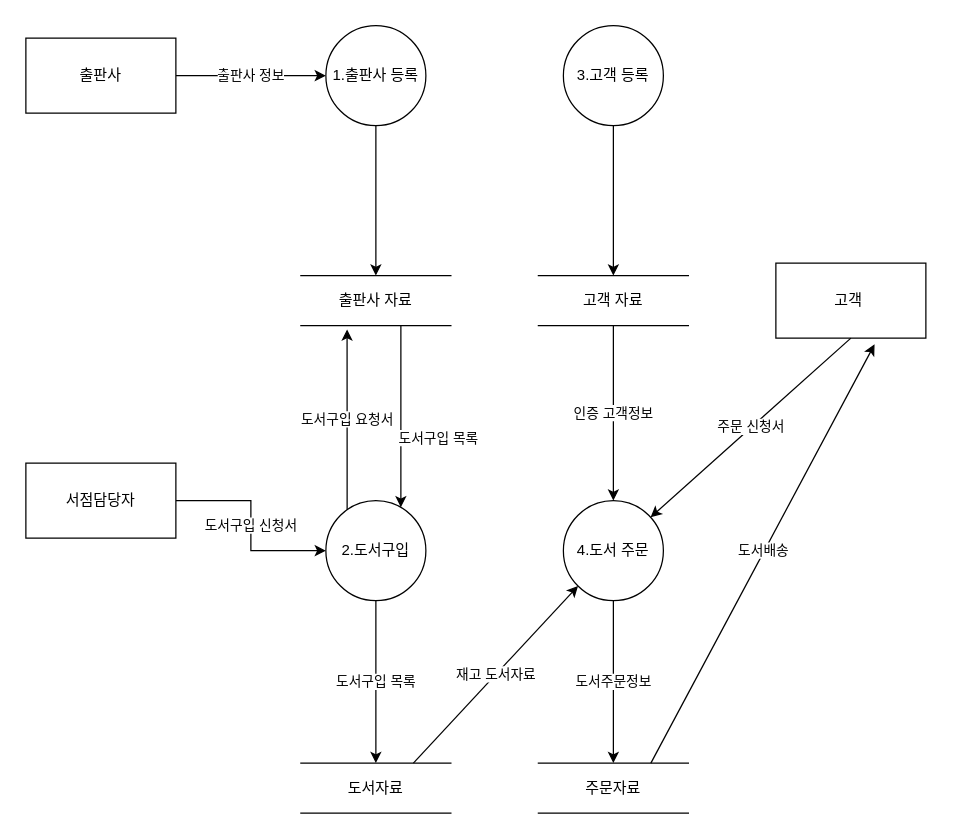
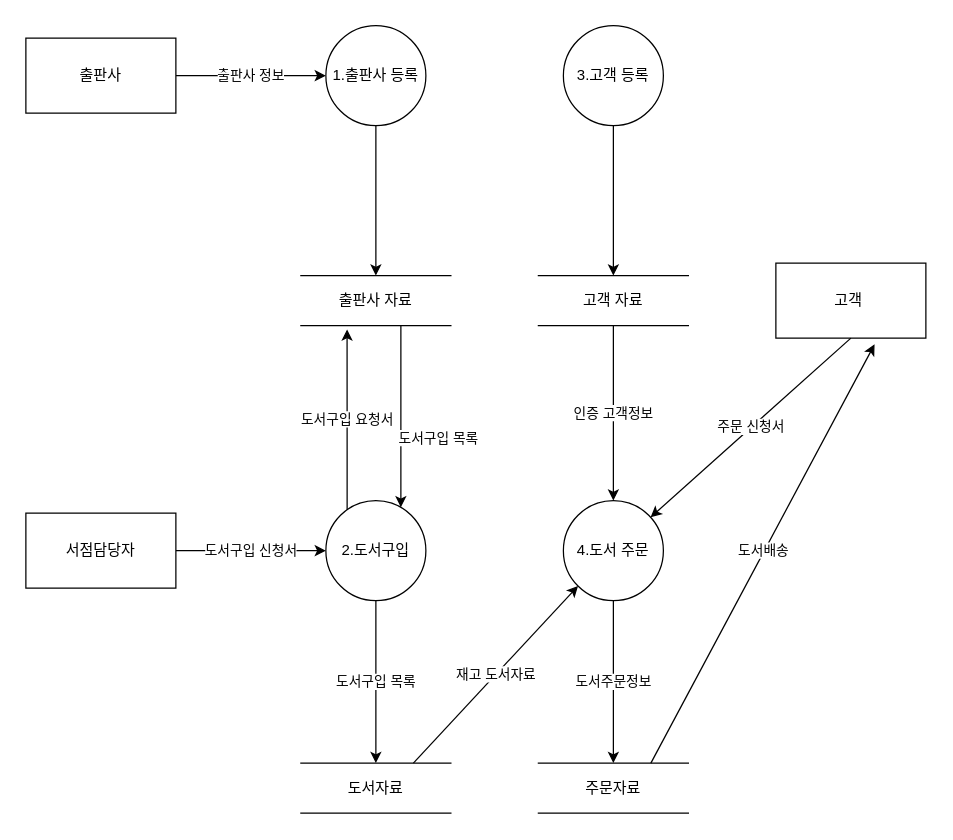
node "서점담당자": moved (101, 501) -> (101, 551)
